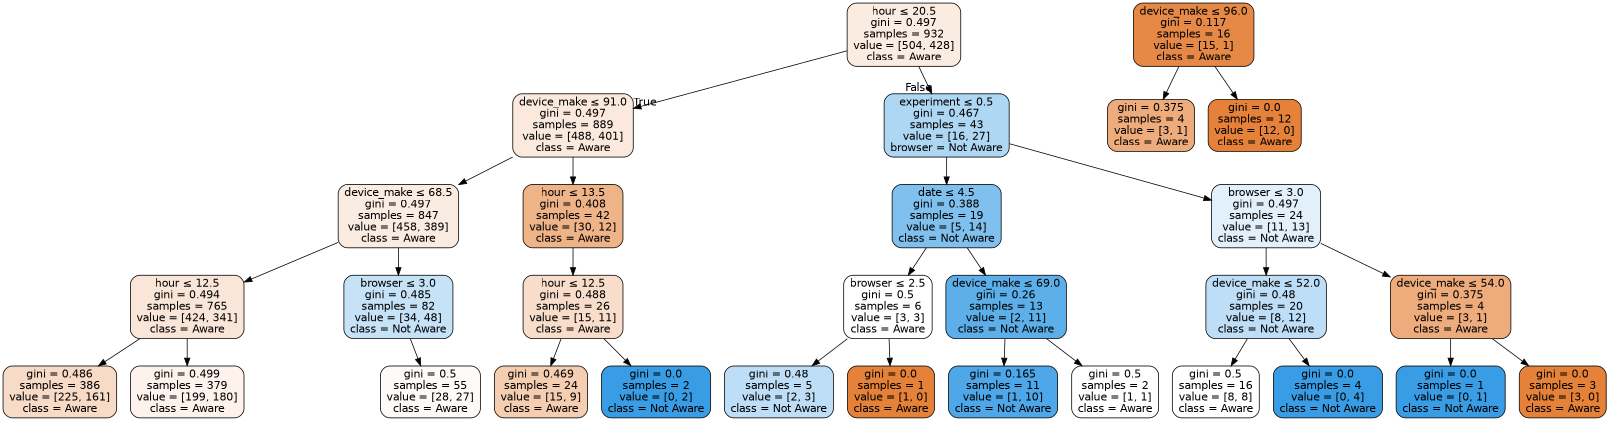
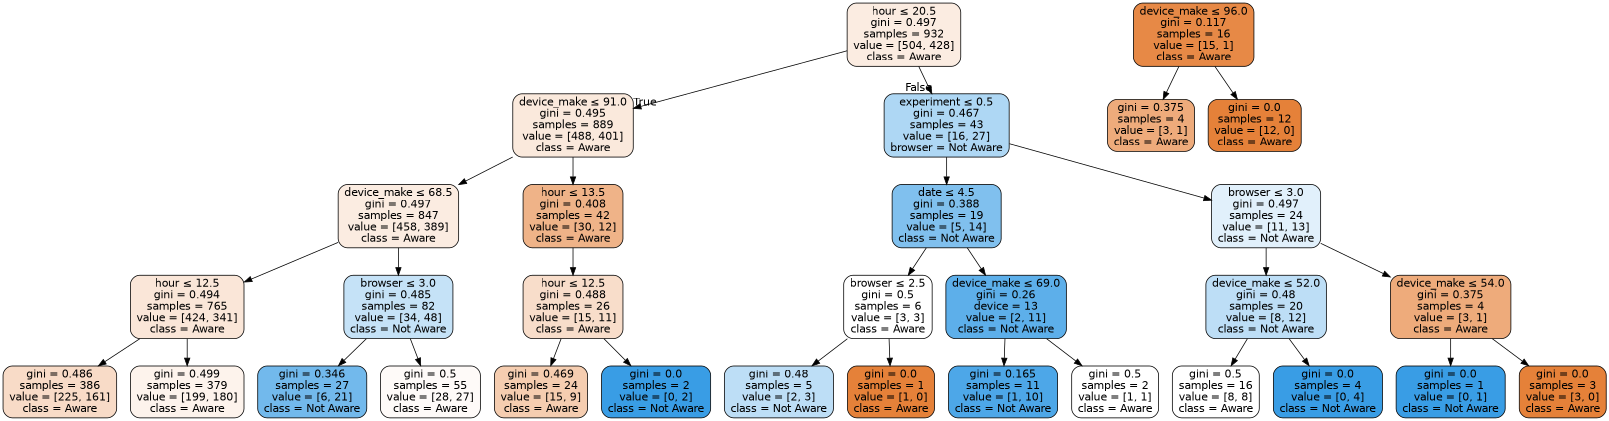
node "device_make ≤ 91.0": text "gini = 0.497" -> "gini = 0.495"
node "device_make ≤ 69.0": text "samples = 13" -> "device = 13"
node "gini = 0.346": added
